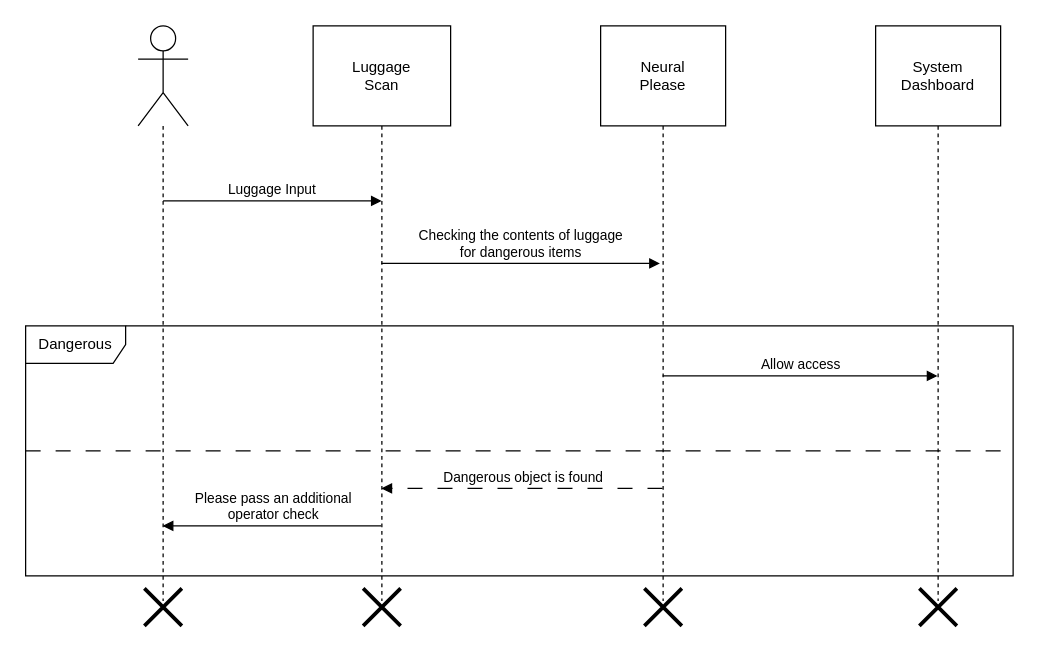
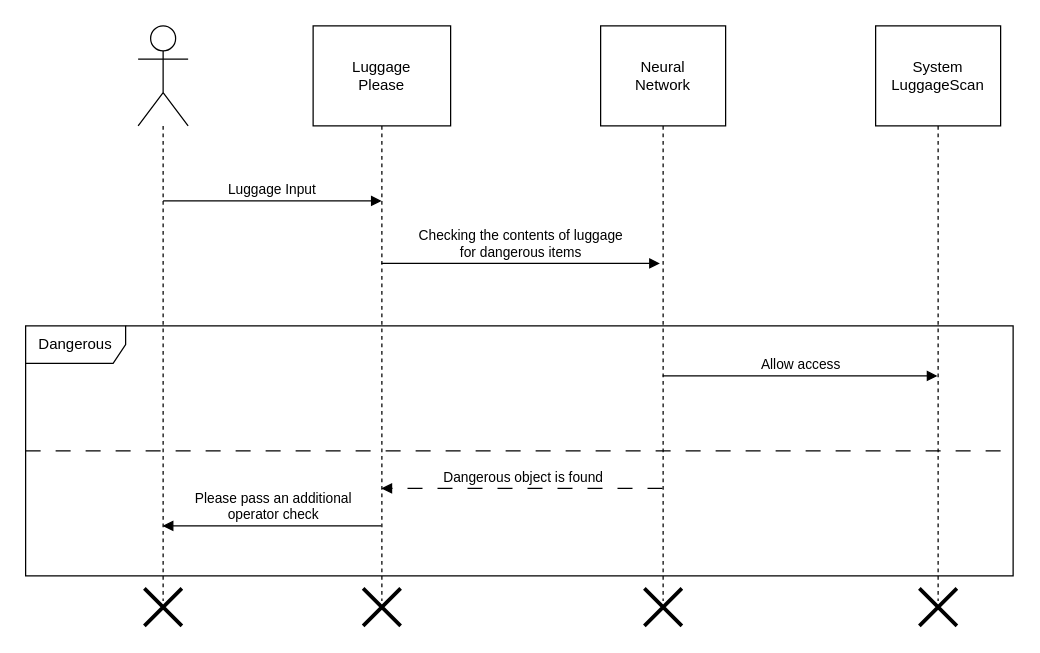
node "LuggageScan": label "LuggageScan" -> "LuggagePlease"
node "Neural Please": label "Neural Please" -> "Neural Network"
node "SystemDashboard": label "SystemDashboard" -> "SystemLuggageScan"
